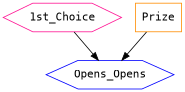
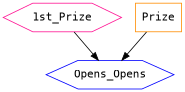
node "1st_Choice": label "1st_Choice" -> "1st_Prize"
